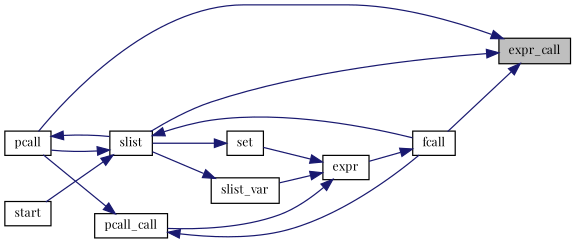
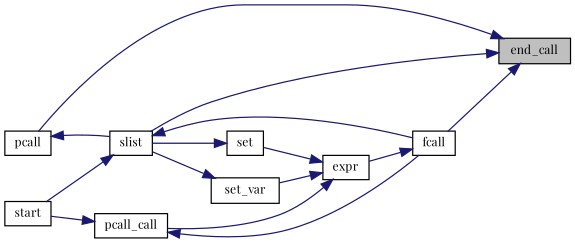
node "expr_call": label "expr_call" -> "end_call"
edge "pcall" -> "slist": removed
edge "pcall" -> "pcall_call": now "start" -> "pcall_call"
node "slist_var": label "slist_var" -> "set_var"
